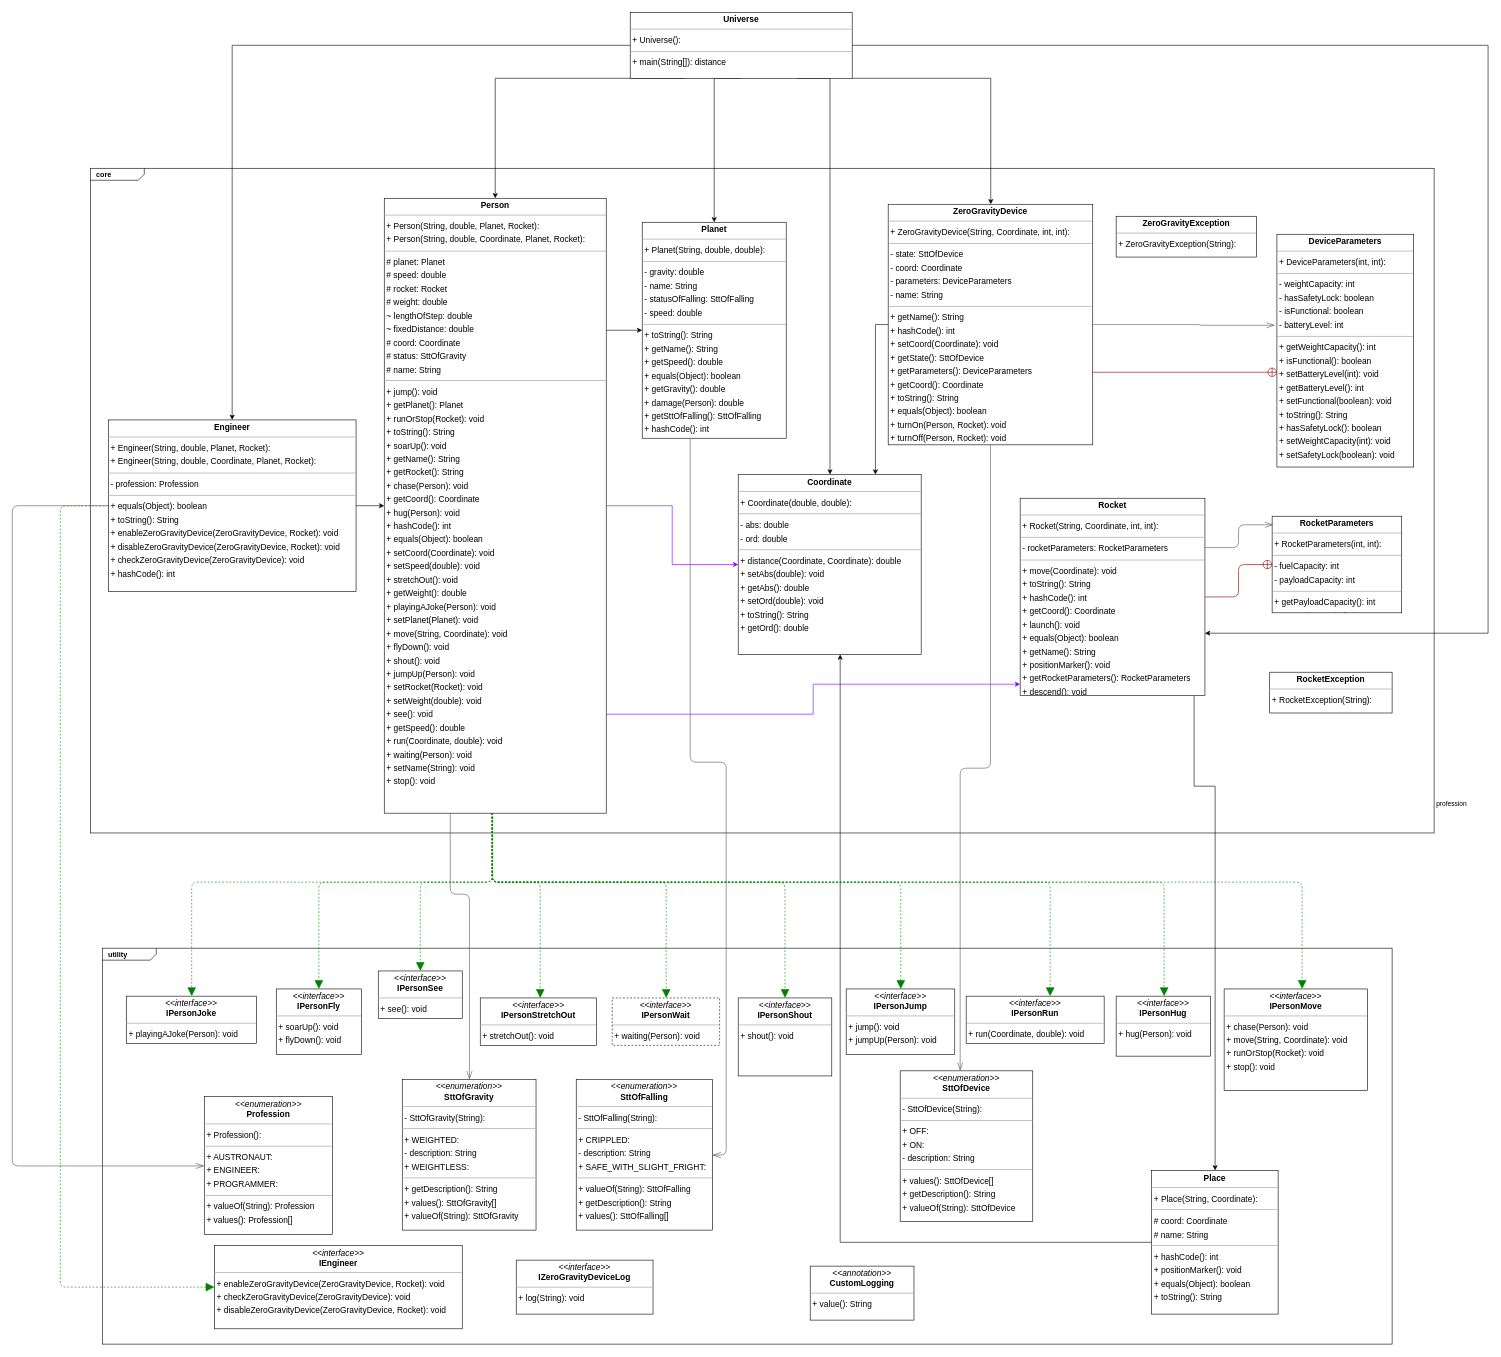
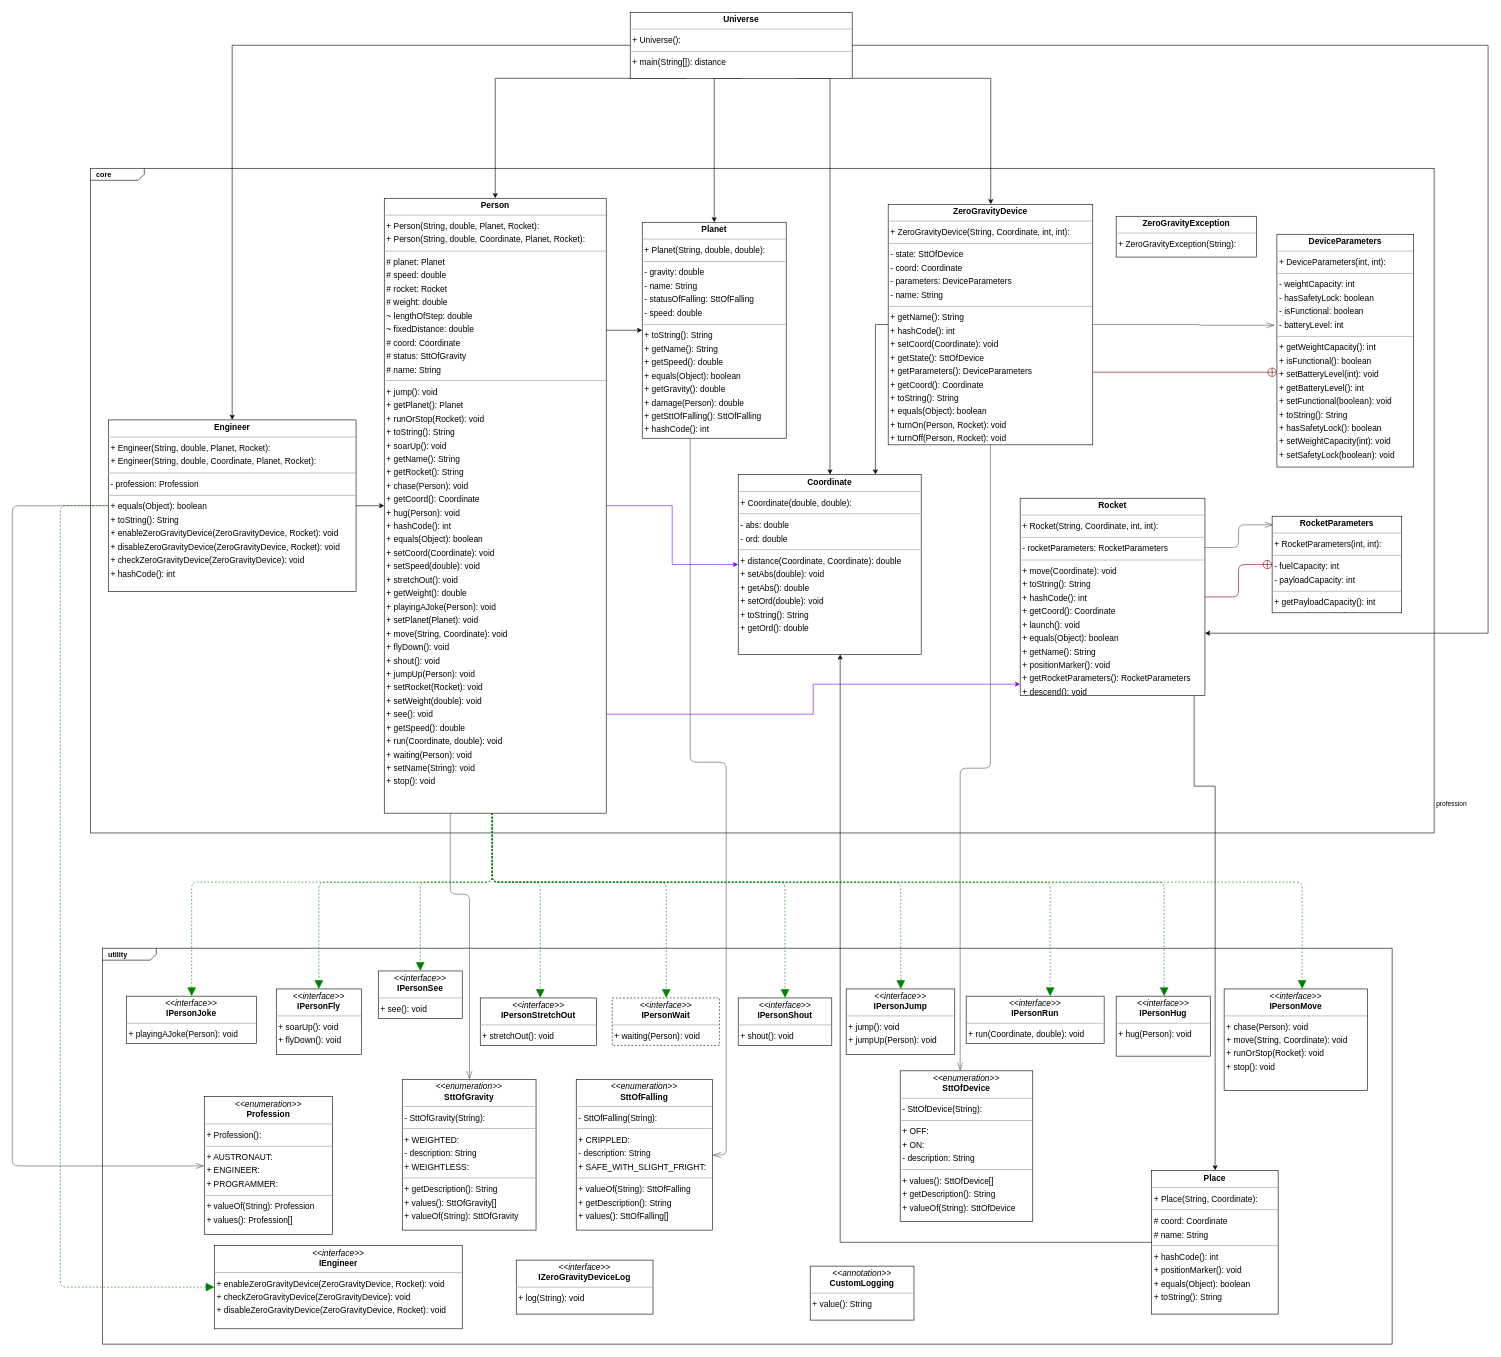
node "RocketException + RocketException(String):": removed
node "<<interface>> IPersonShout + shout(): void": size 94x78 -> 94x47
